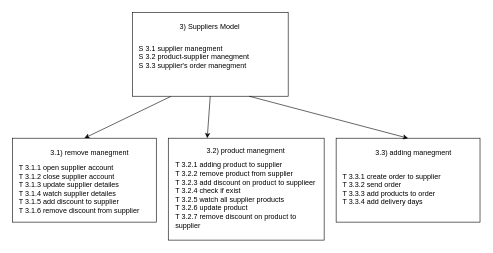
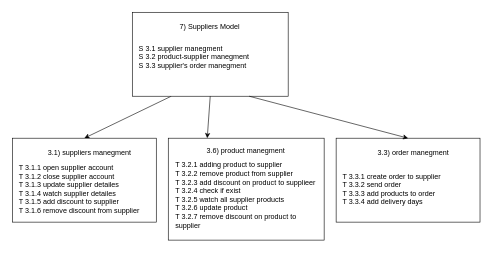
node "3) Suppliers Model": label "3) Suppliers Model" -> "7) Suppliers Model"
node "3.2) product manegment": label "3.2) product manegment" -> "3.6) product manegment"
node "3.1) remove manegment": label "3.1) remove manegment" -> "3.1) suppliers manegment"
node "3.3) adding manegment": label "3.3) adding manegment" -> "3.3) order manegment"
